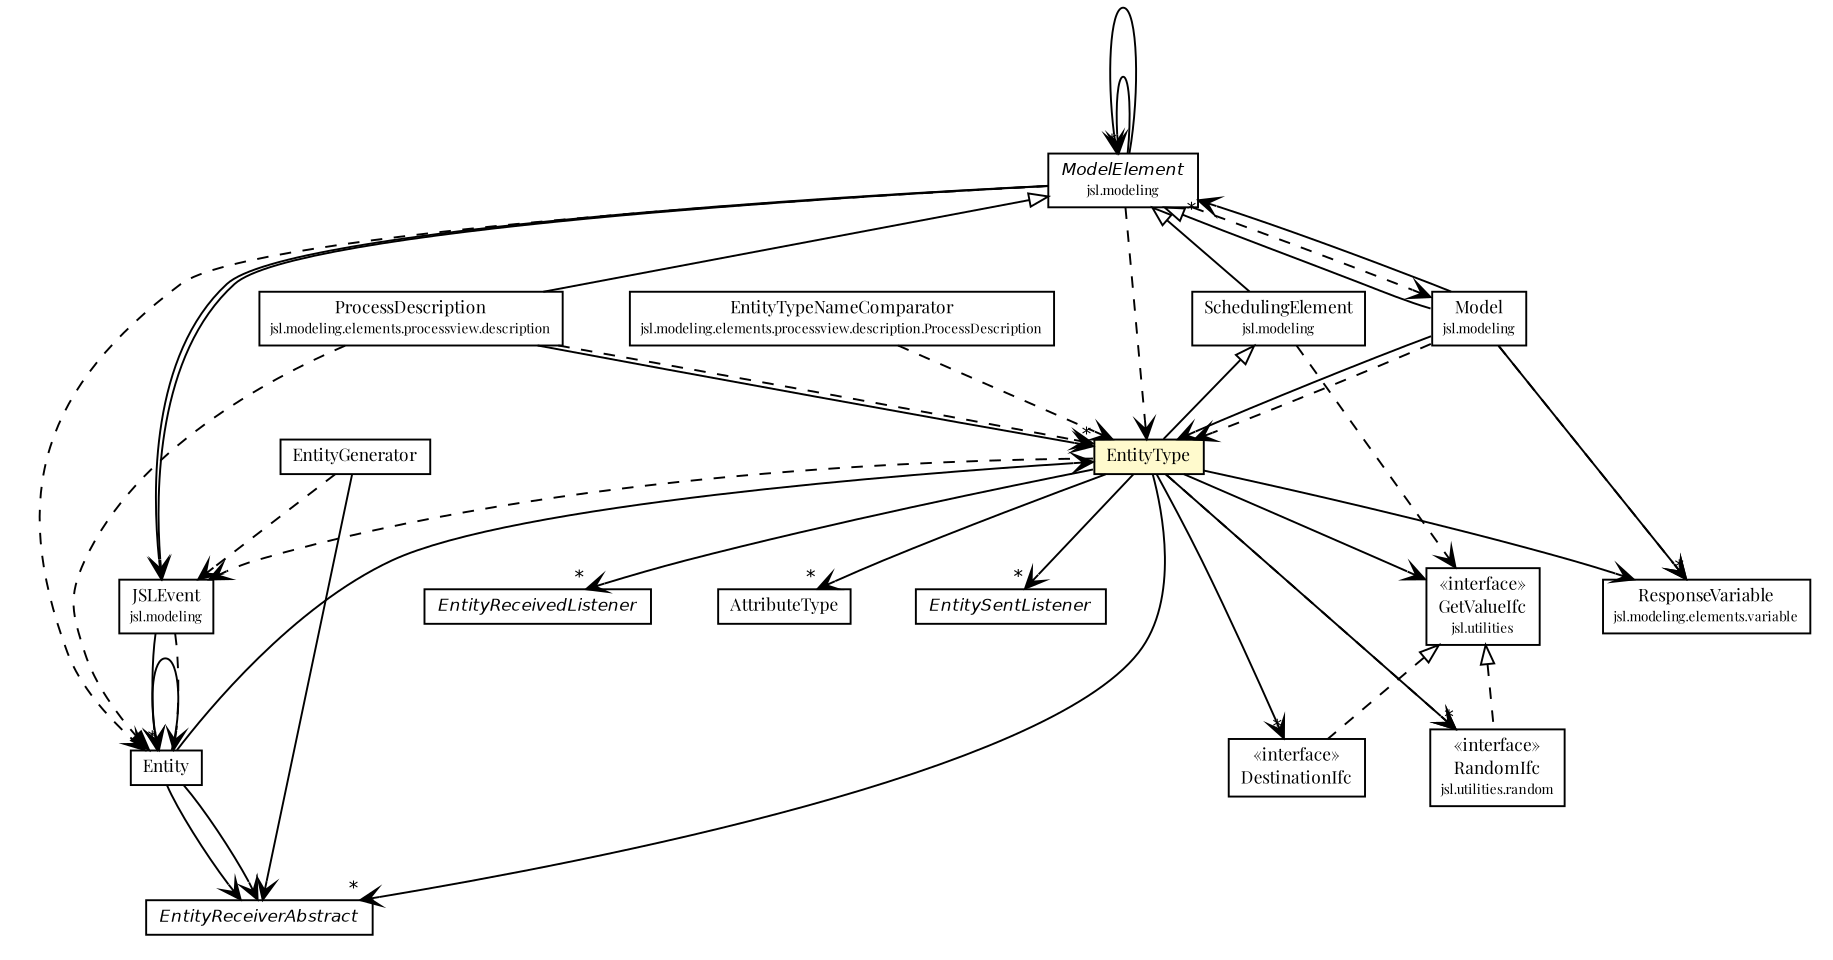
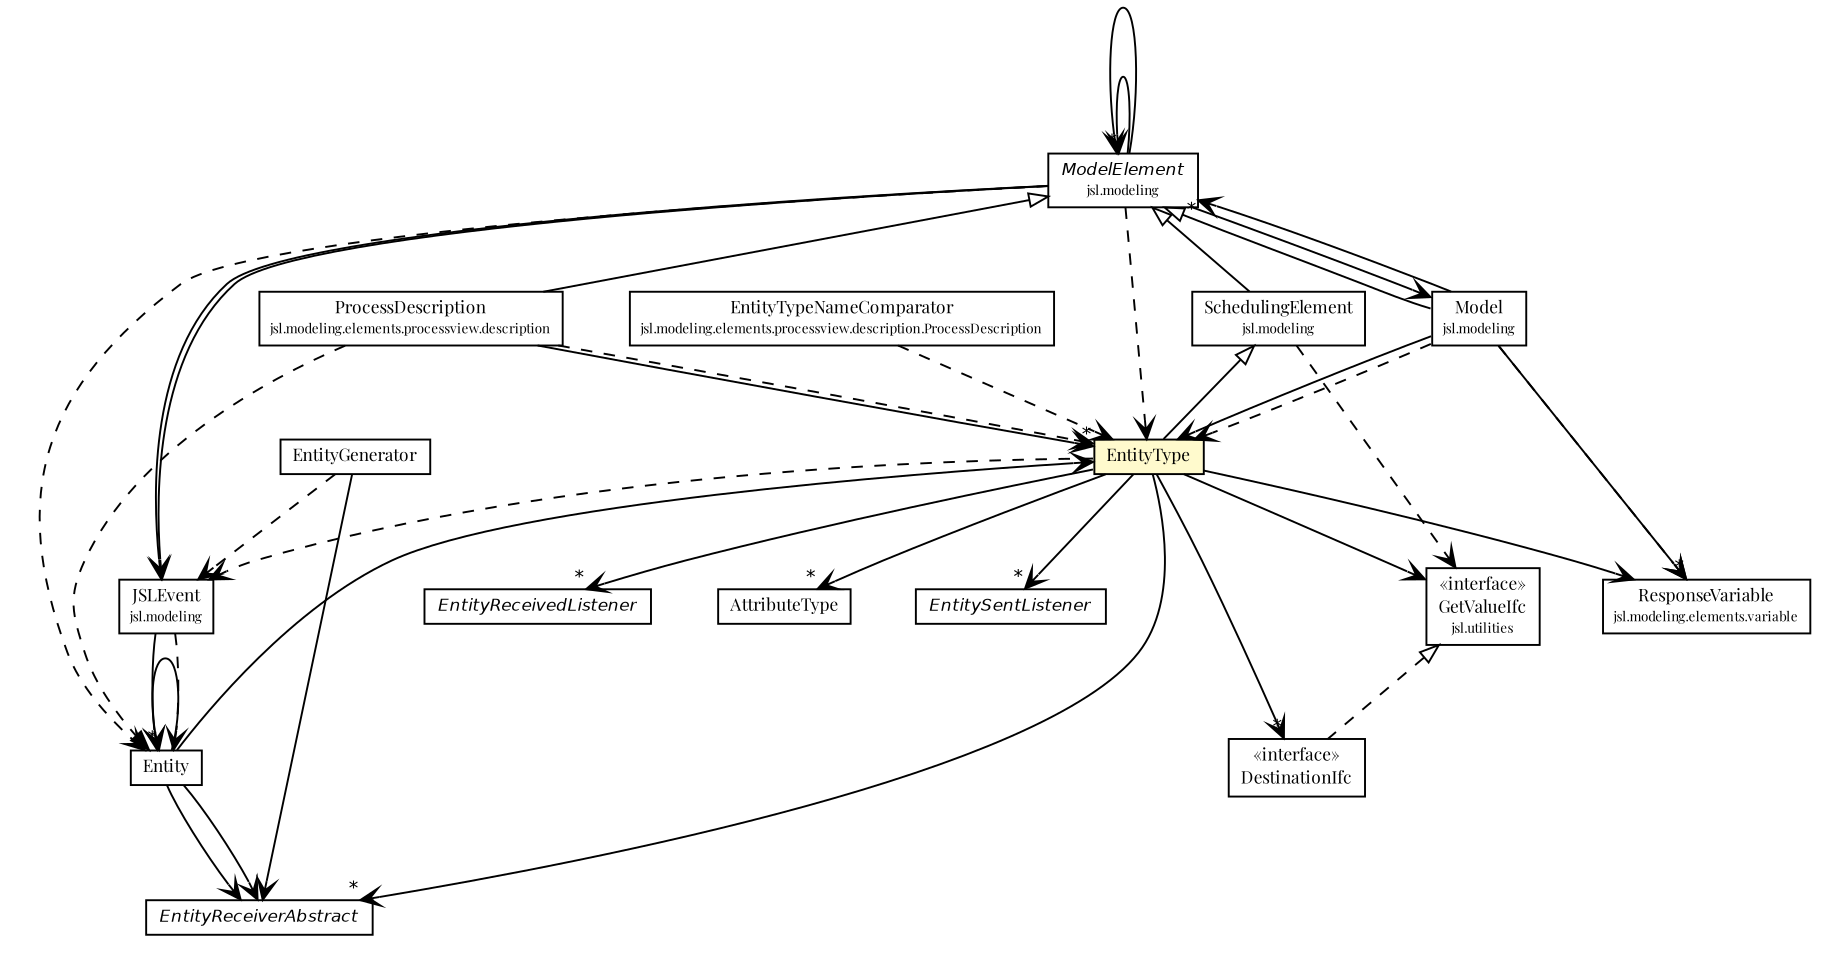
edge "ModelElement" -> "Model": style dashed -> solid
node "RandomIfc": removed
